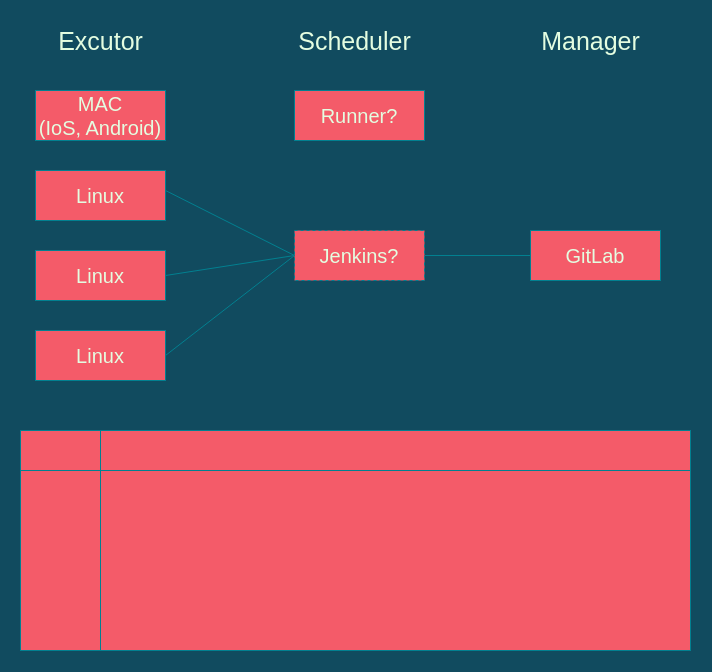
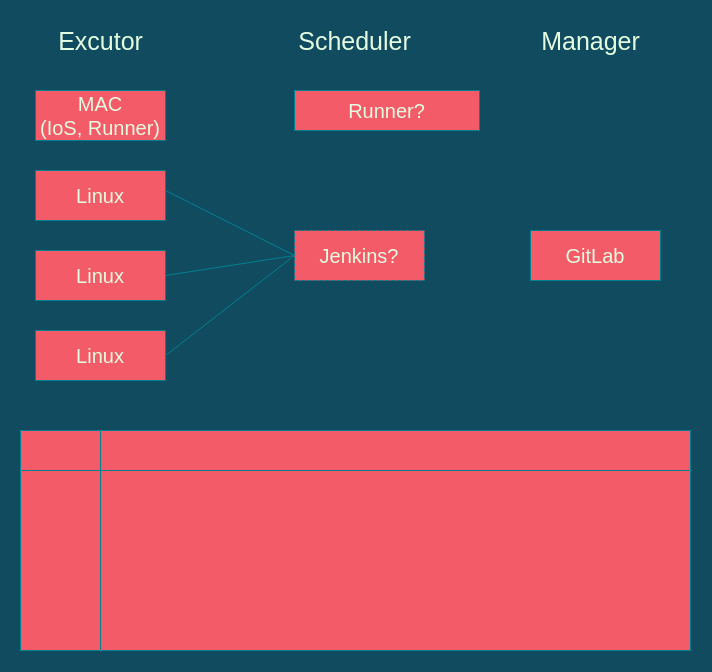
node "MAC(IoS, Android)": label "MAC(IoS, Android)" -> "MAC(IoS, Runner)"
node "Runner?": size 130x50 -> 185x40
edge "Jenkins?" -- "GitLab": removed
